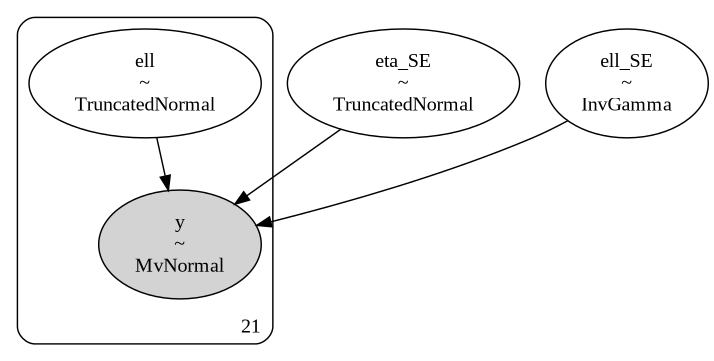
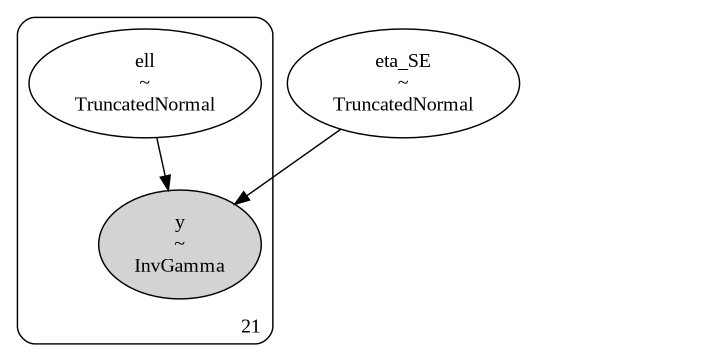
node "ell_SE ~ InvGamma": removed
node "y ~ MvNormal": label "y ~ MvNormal" -> "y ~ InvGamma"
